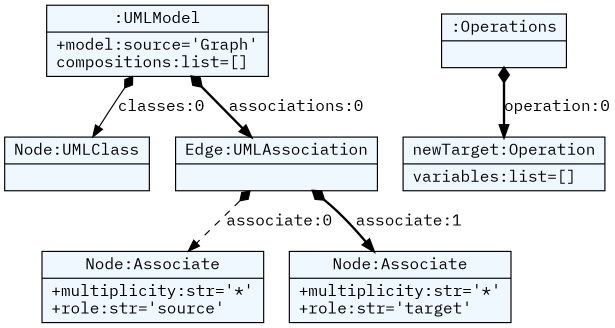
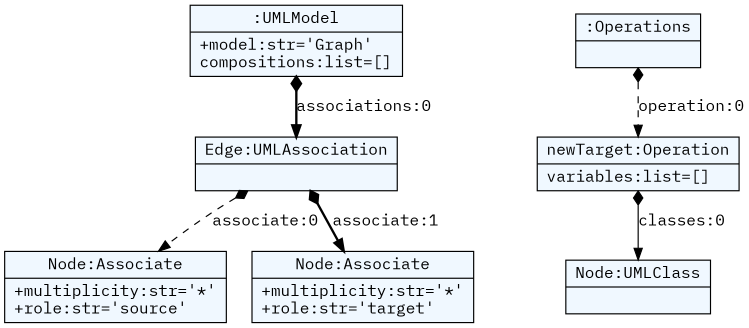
node ":UMLModel": text "+model:source='Graph'" -> "+model:str='Graph'"
edge ":Operations" -- "newTarget:Operation": style bold -> dashed
edge ":UMLModel" -- "Node:UMLClass": now "newTarget:Operation" -- "Node:UMLClass"
